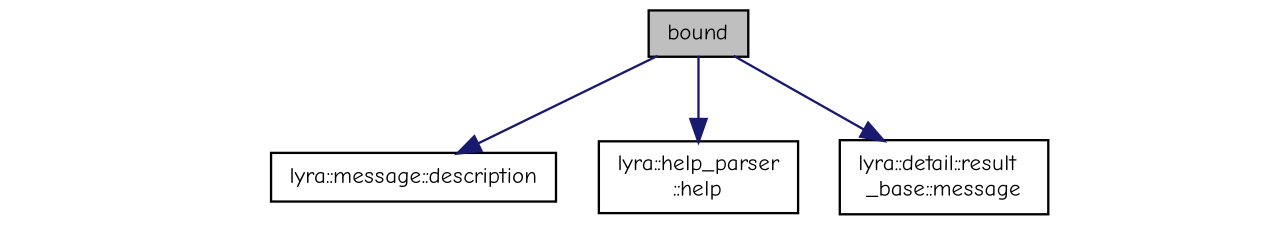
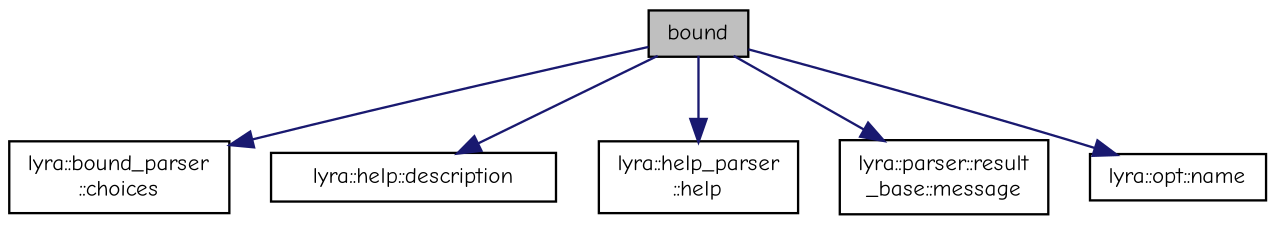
node "lyra::bound_parser ::choices": added
node "lyra::message::description": label "lyra::message::description" -> "lyra::help::description"
node "lyra::detail::result _base::message": label "lyra::detail::result _base::message" -> "lyra::parser::result _base::message"
node "lyra::opt::name": added
